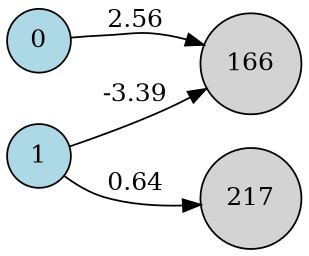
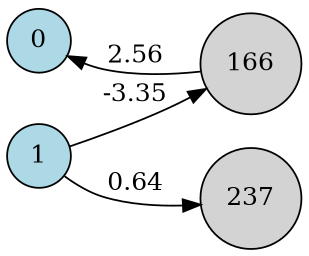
edge "0" -> "166": reversed
edge "1" -> "166": label "-3.39" -> "-3.35"
node "217": label "217" -> "237"
